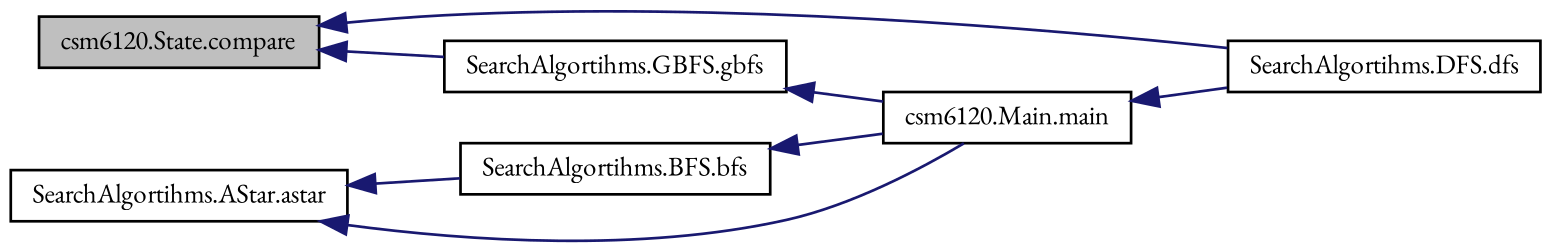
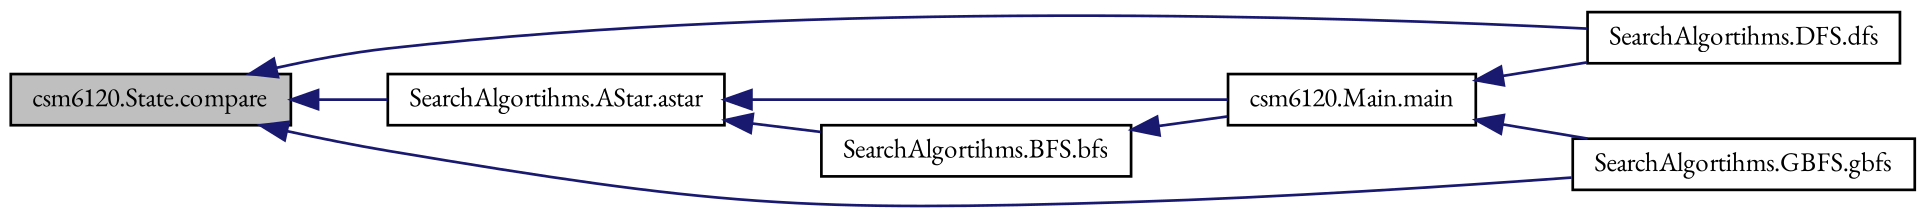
edge "csm6120.Main.main" -> "SearchAlgortihms.GBFS.gbfs": reversed
edge "SearchAlgortihms.AStar.astar" -> "csm6120.State.compare": added
